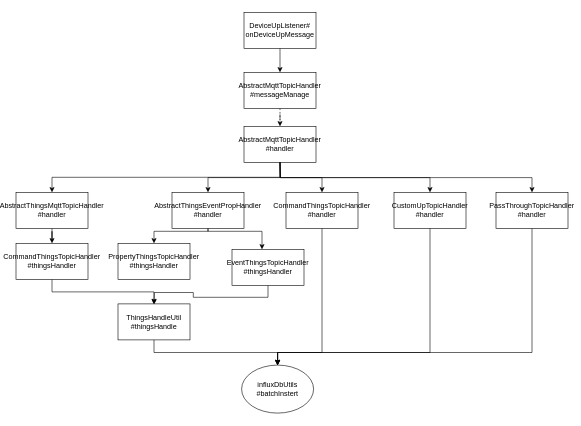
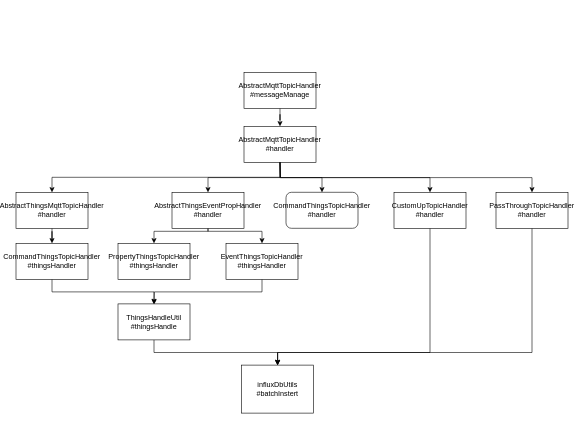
node "DeviceUpListener# onDeviceUpMessage": removed
edge "DeviceUpListener# onDeviceUpMessage" -> "AbstractMqttTopicHandler #messageManage": removed
edge "AbstractMqttTopicHandler #messageManage" -> "AbstractMqttTopicHandler #handler": style dashed -> solid
node "CommandThingsTopicHandler #handler": shape rectangle -> rounded rectangle
node "EventThingsTopicHandler #thingsHandler": moved (268, 267) -> (262, 261)
edge "CommandThingsTopicHandler #handler" -> "influxDbUtils #batchInstert": removed
node "influxDbUtils #batchInstert": shape ellipse -> rectangle
